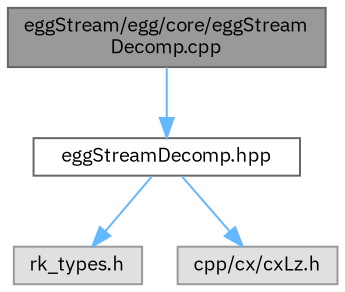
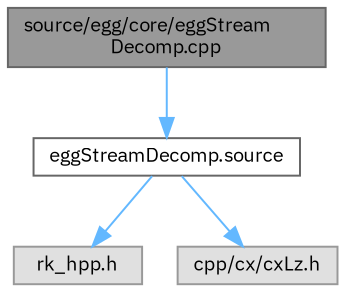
node "eggStream/egg/core/eggStream Decomp.cpp": label "eggStream/egg/core/eggStream Decomp.cpp" -> "source/egg/core/eggStream Decomp.cpp"
node "eggStreamDecomp.hpp": label "eggStreamDecomp.hpp" -> "eggStreamDecomp.source"
node "rk_types.h": label "rk_types.h" -> "rk_hpp.h"
